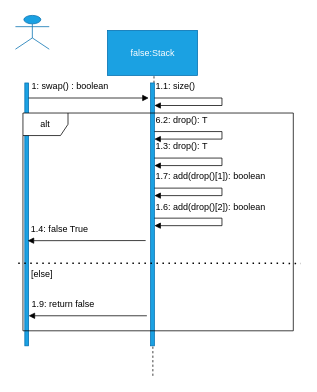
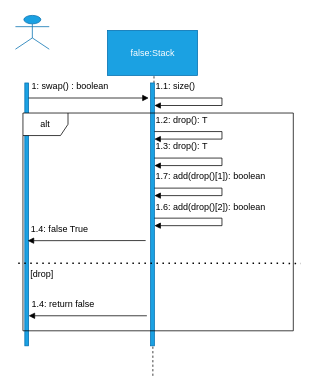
node "6.2: drop(): T": label "6.2: drop(): T" -> "1.2: drop(): T"
node "[else]": label "[else]" -> "[drop]"
node "1.9: return false": label "1.9: return false" -> "1.4: return false"
